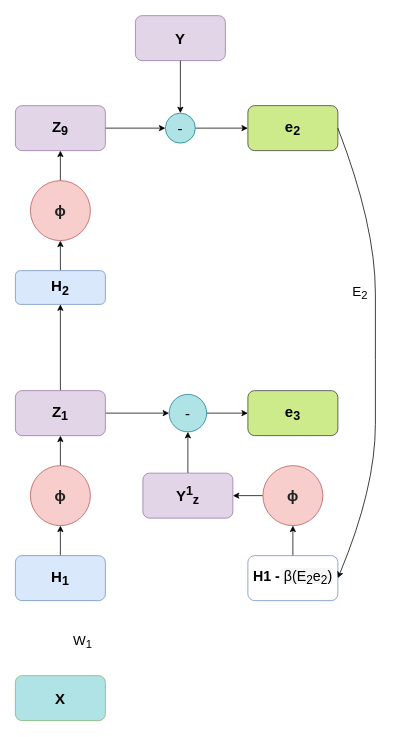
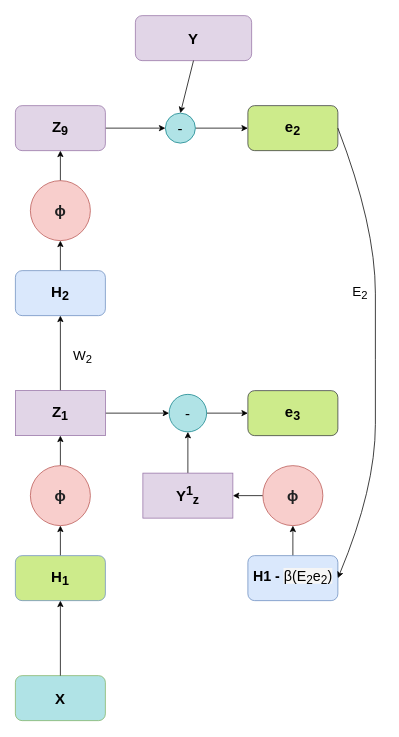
node "Y": size 90x45 -> 116x45
node "H2": size 90x34 -> 90x45
node "W2": added
node "Z1": shape rounded rectangle -> rectangle
node "Y1z": shape rounded rectangle -> rectangle
node "H1": fillcolor #dae8fc -> #cdeb8b
node "H1 - β(E2e2)": fillcolor #ffffff -> #dae8fc
edge "X" -> "H1": added
node "W1": removed
